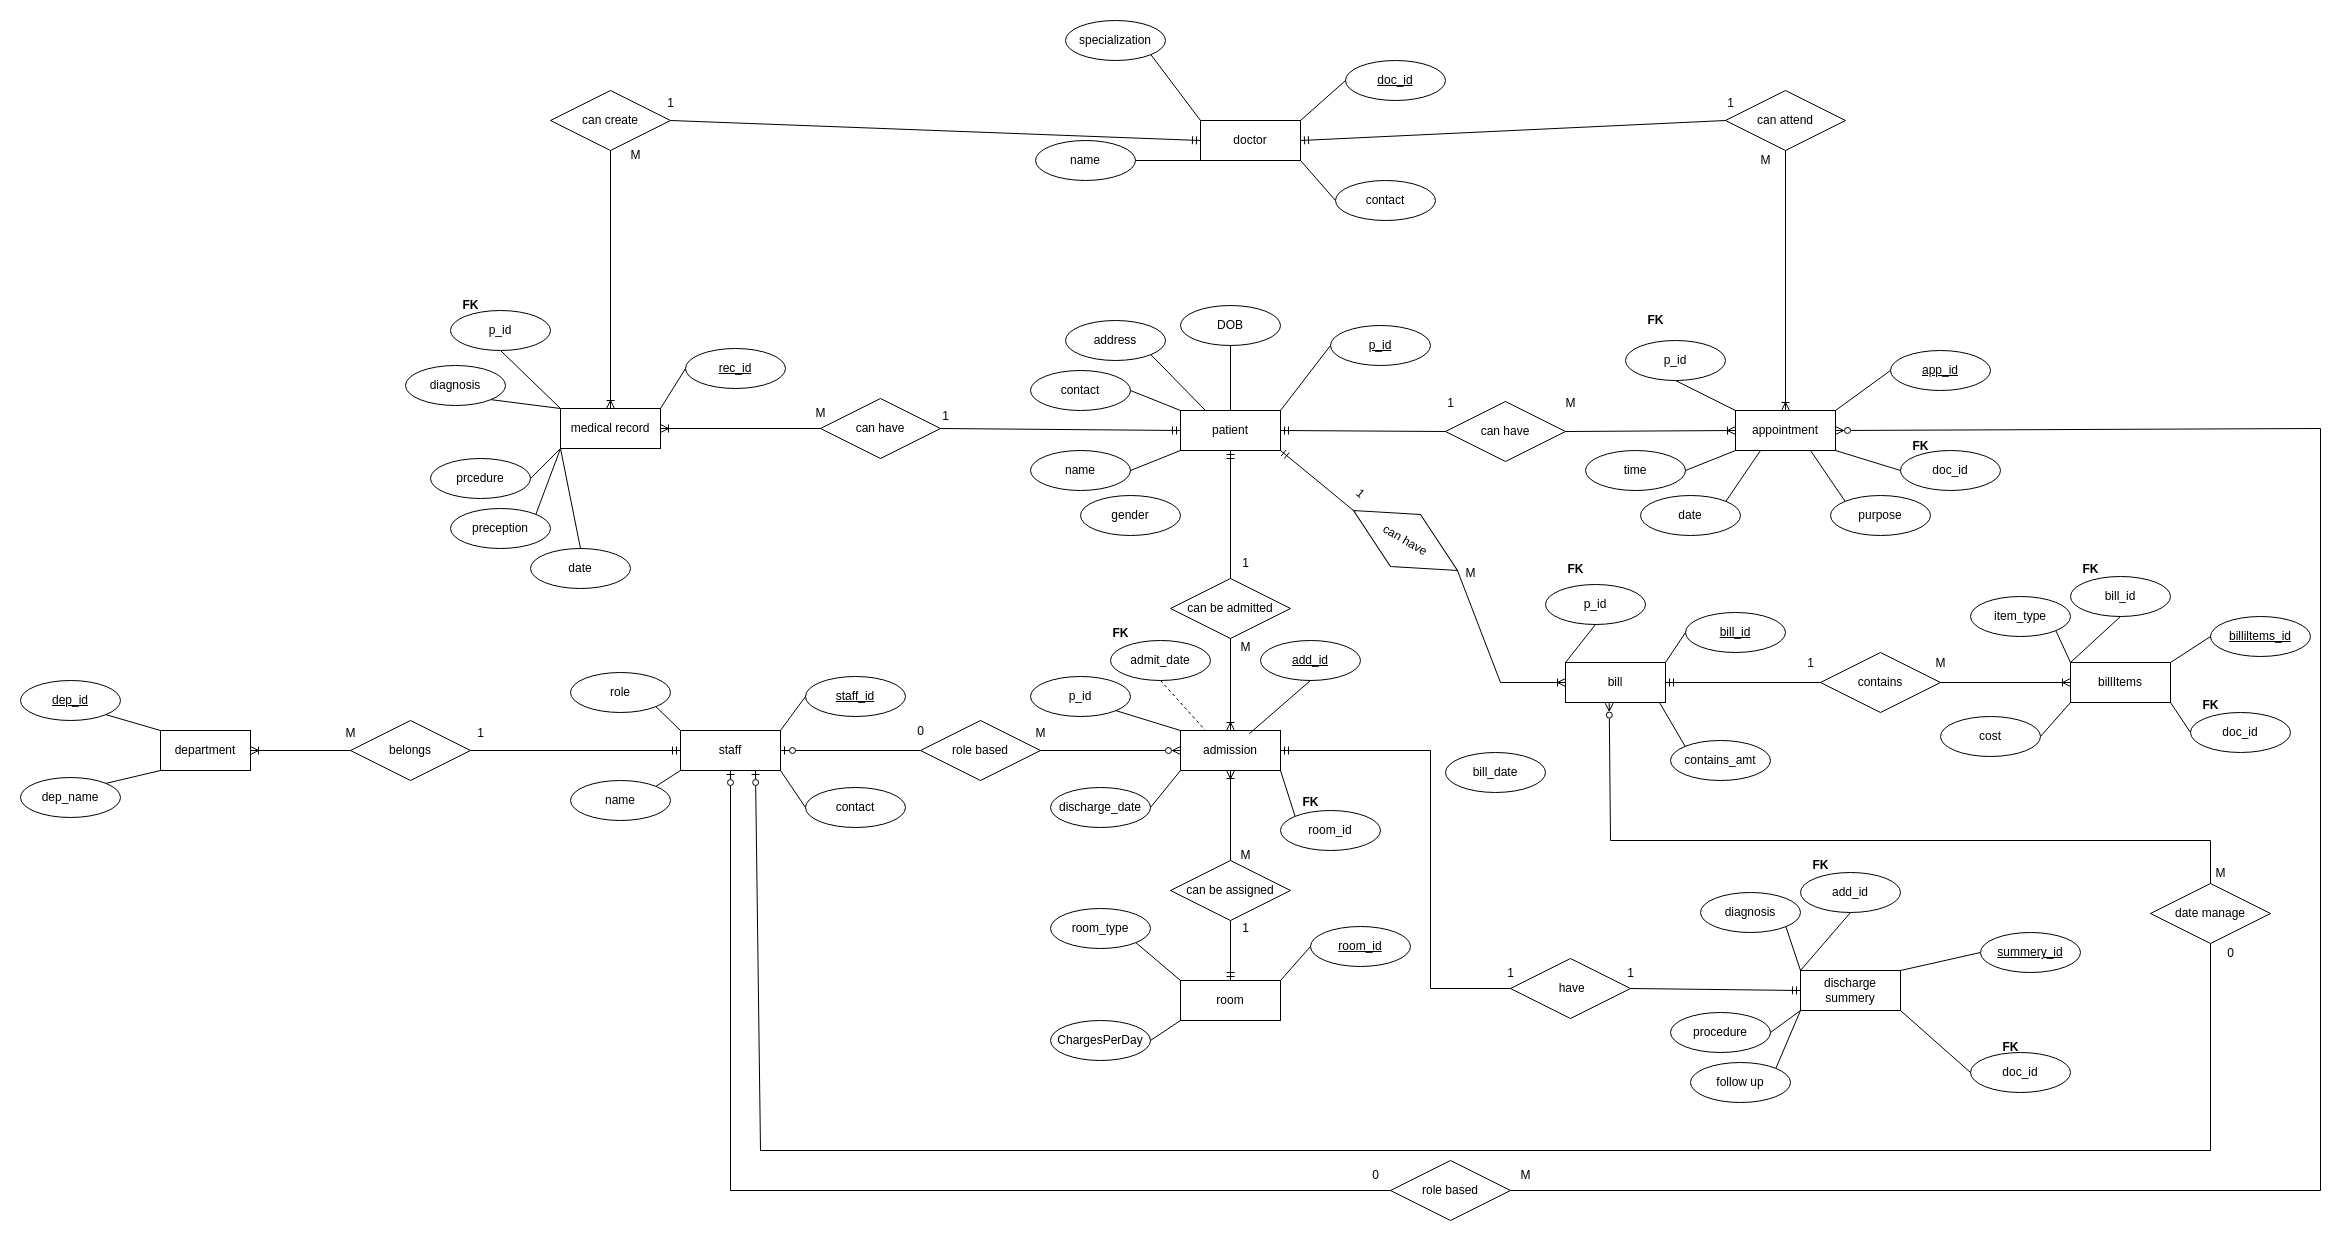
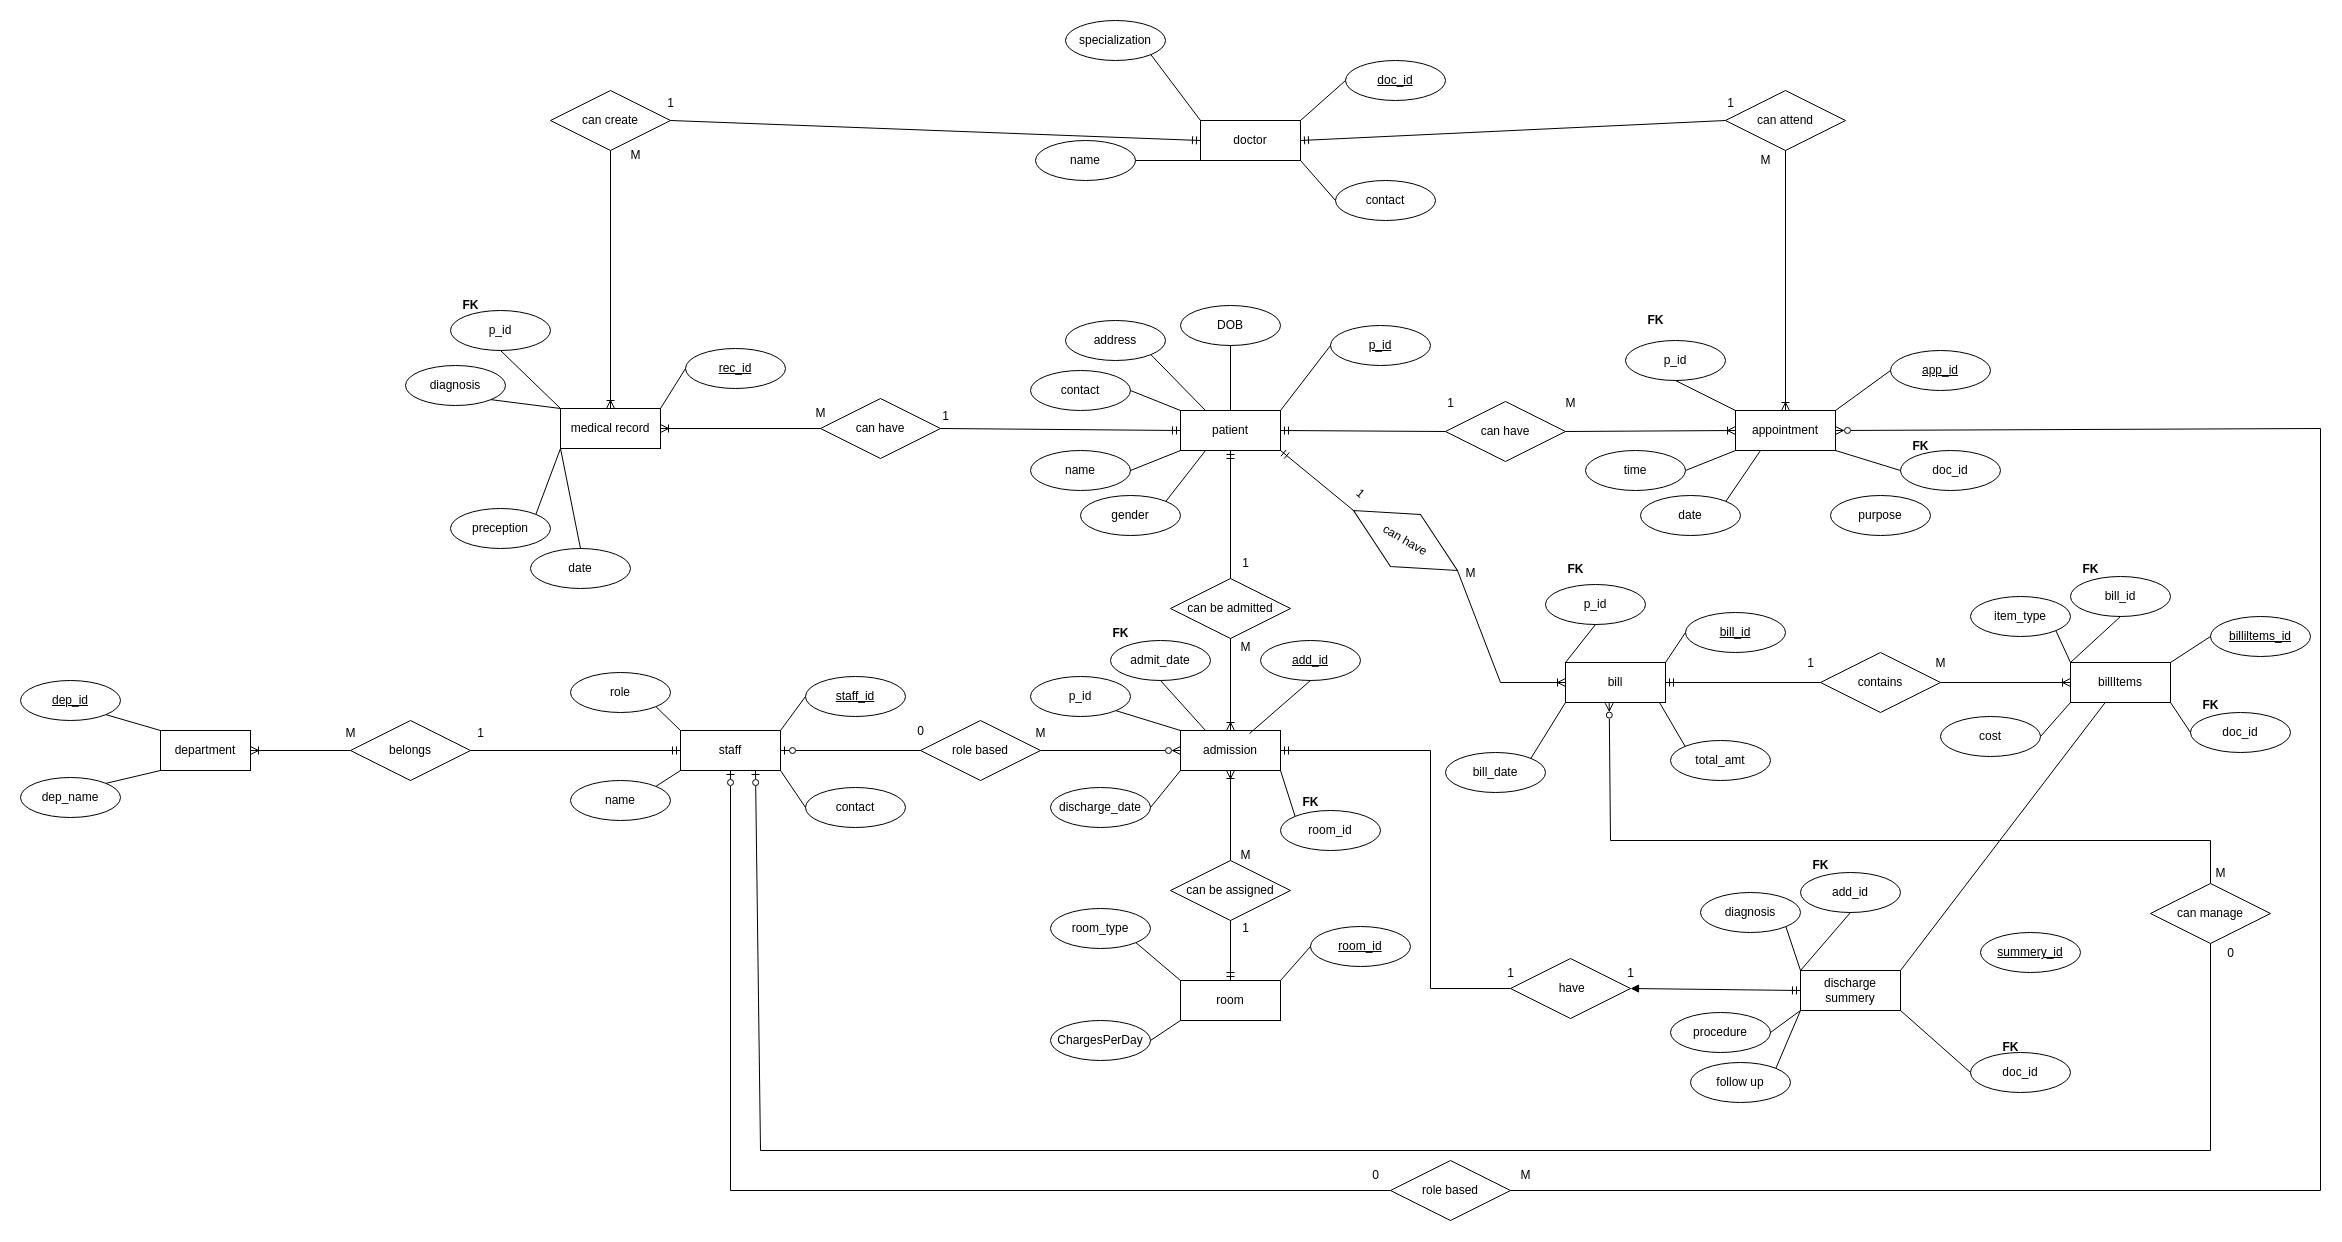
edge "medical record" -- "prcedure": removed
edge "patient" -- "gender": added
edge "appointment" -- "purpose": removed
node "prcedure": removed
edge "admit_date" -- "admission": style dashed -> solid
edge "bill" -- "bill_date": added
node "contains_amt": label "contains_amt" -> "total_amt"
node "date manage": label "date manage" -> "can manage"
edge "summery_id" -- "discharge summery": now "billItems" -- "discharge summery"
edge "have" -> "discharge summery": arrowhead none -> block
